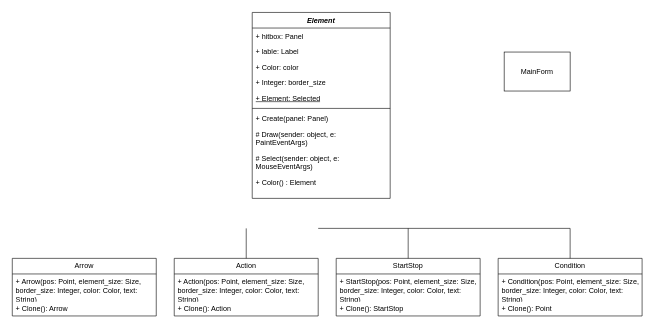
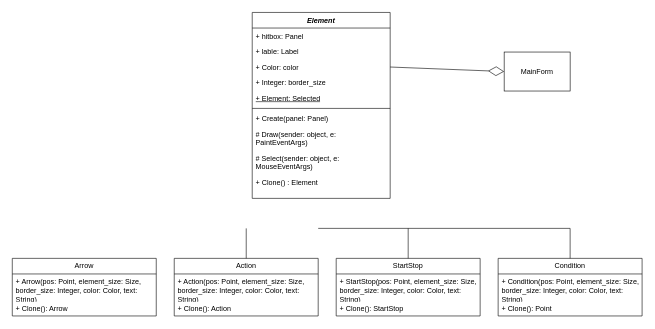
edge "+ Color: color" -> "MainForm": added
node "+ Color() : Element": label "+ Color() : Element" -> "+ Clone() : Element"
